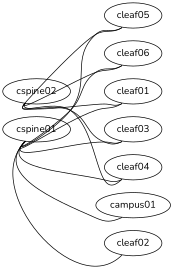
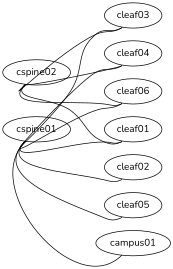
edge "cleaf05" -- "cspine02": removed
